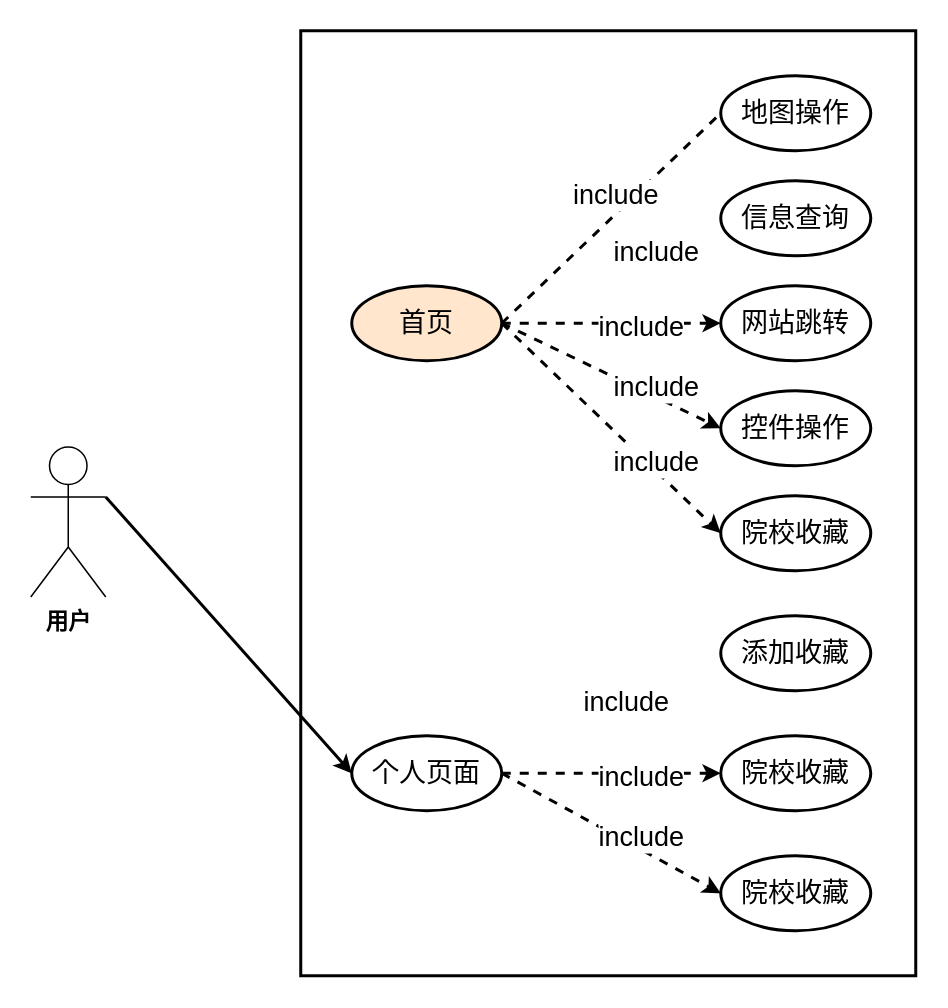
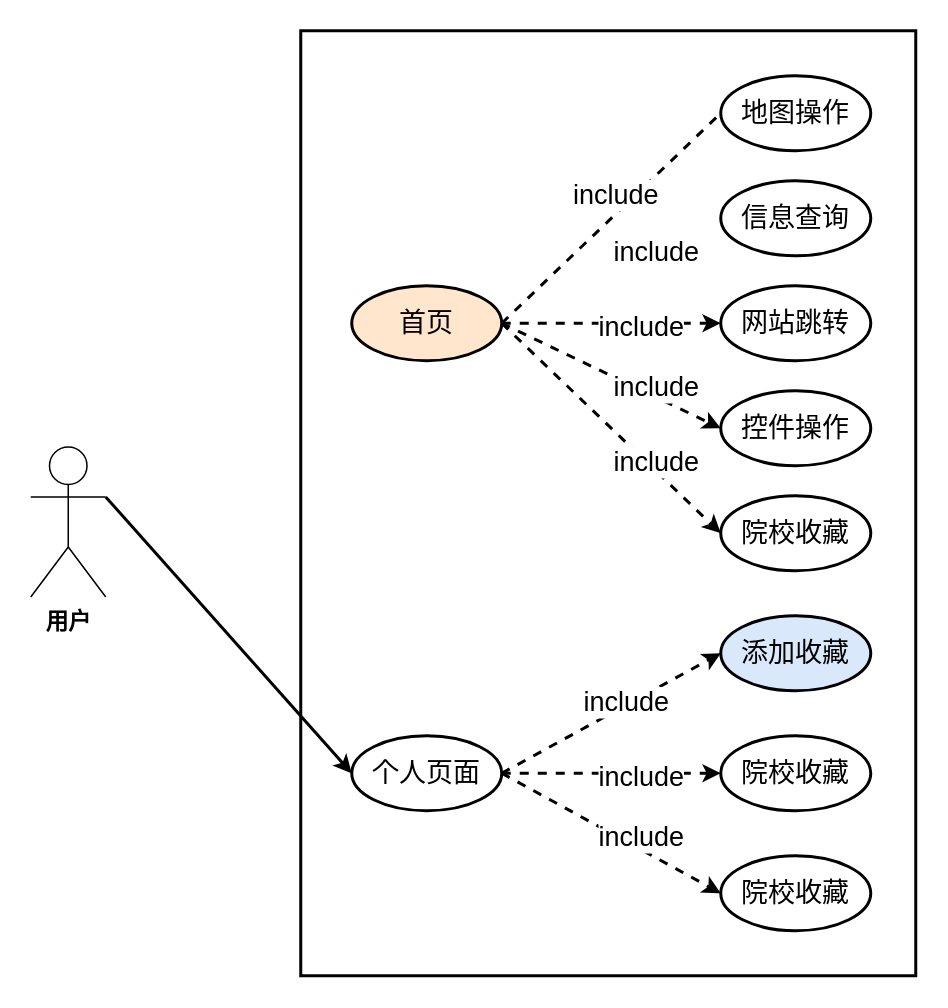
node "添加收藏": fillcolor #ffffff -> #dae8fc
edge "个人页面" -> "添加收藏": added
